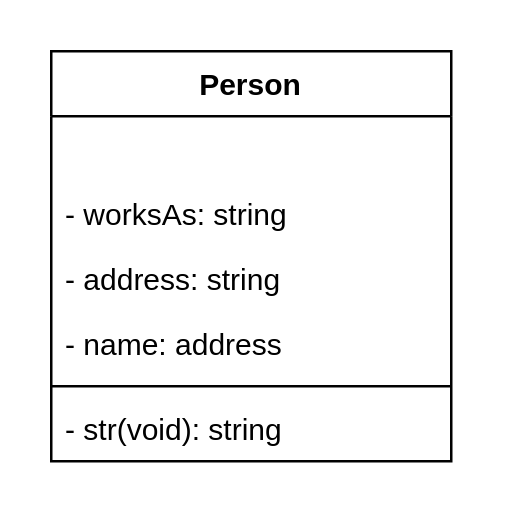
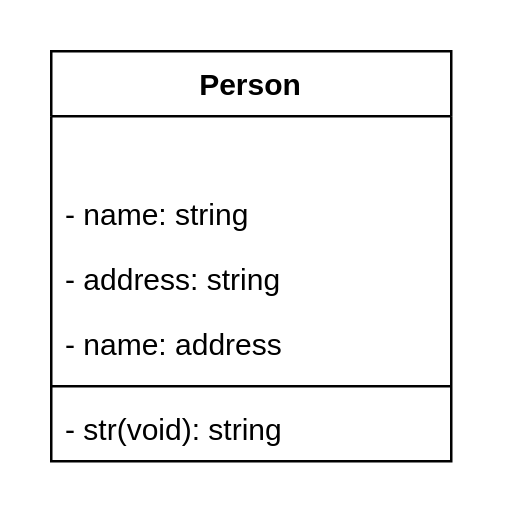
node "- worksAs: string": label "- worksAs: string" -> "- name: string"
